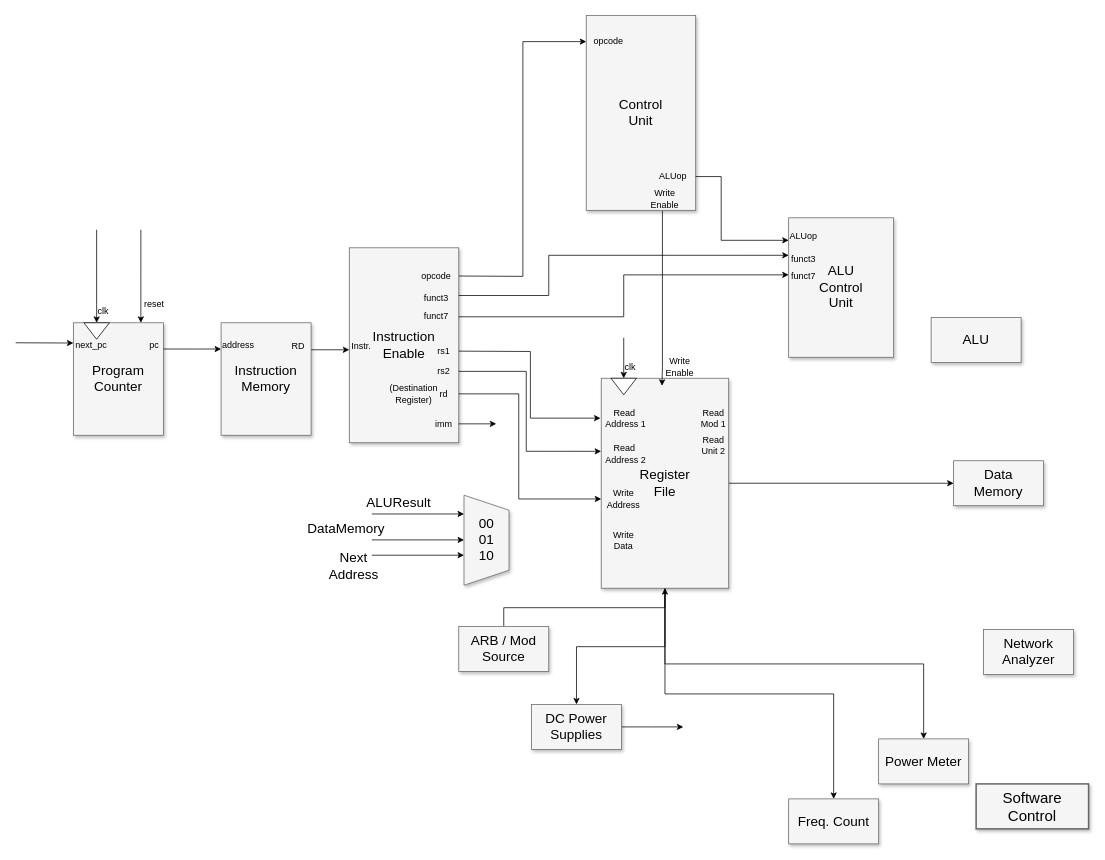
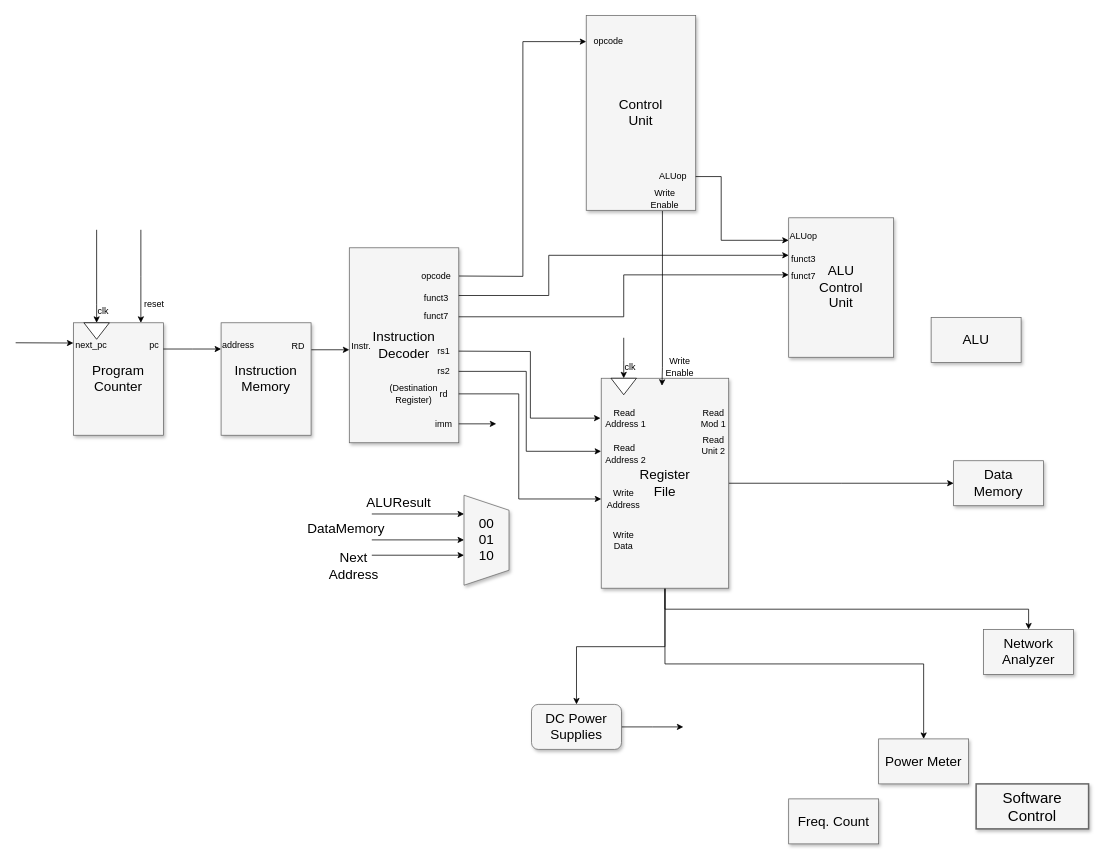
node "Instruction Enable": label "Instruction Enable" -> "Instruction Decoder"
edge "ARB / Mod Source" -> "Register File": removed
node "ARB / Mod Source": removed
node "DC Power Supplies": shape rectangle -> rounded rectangle
edge "Register File" -> "Freq. Count": now "Register File" -> "Network Analyzer"
